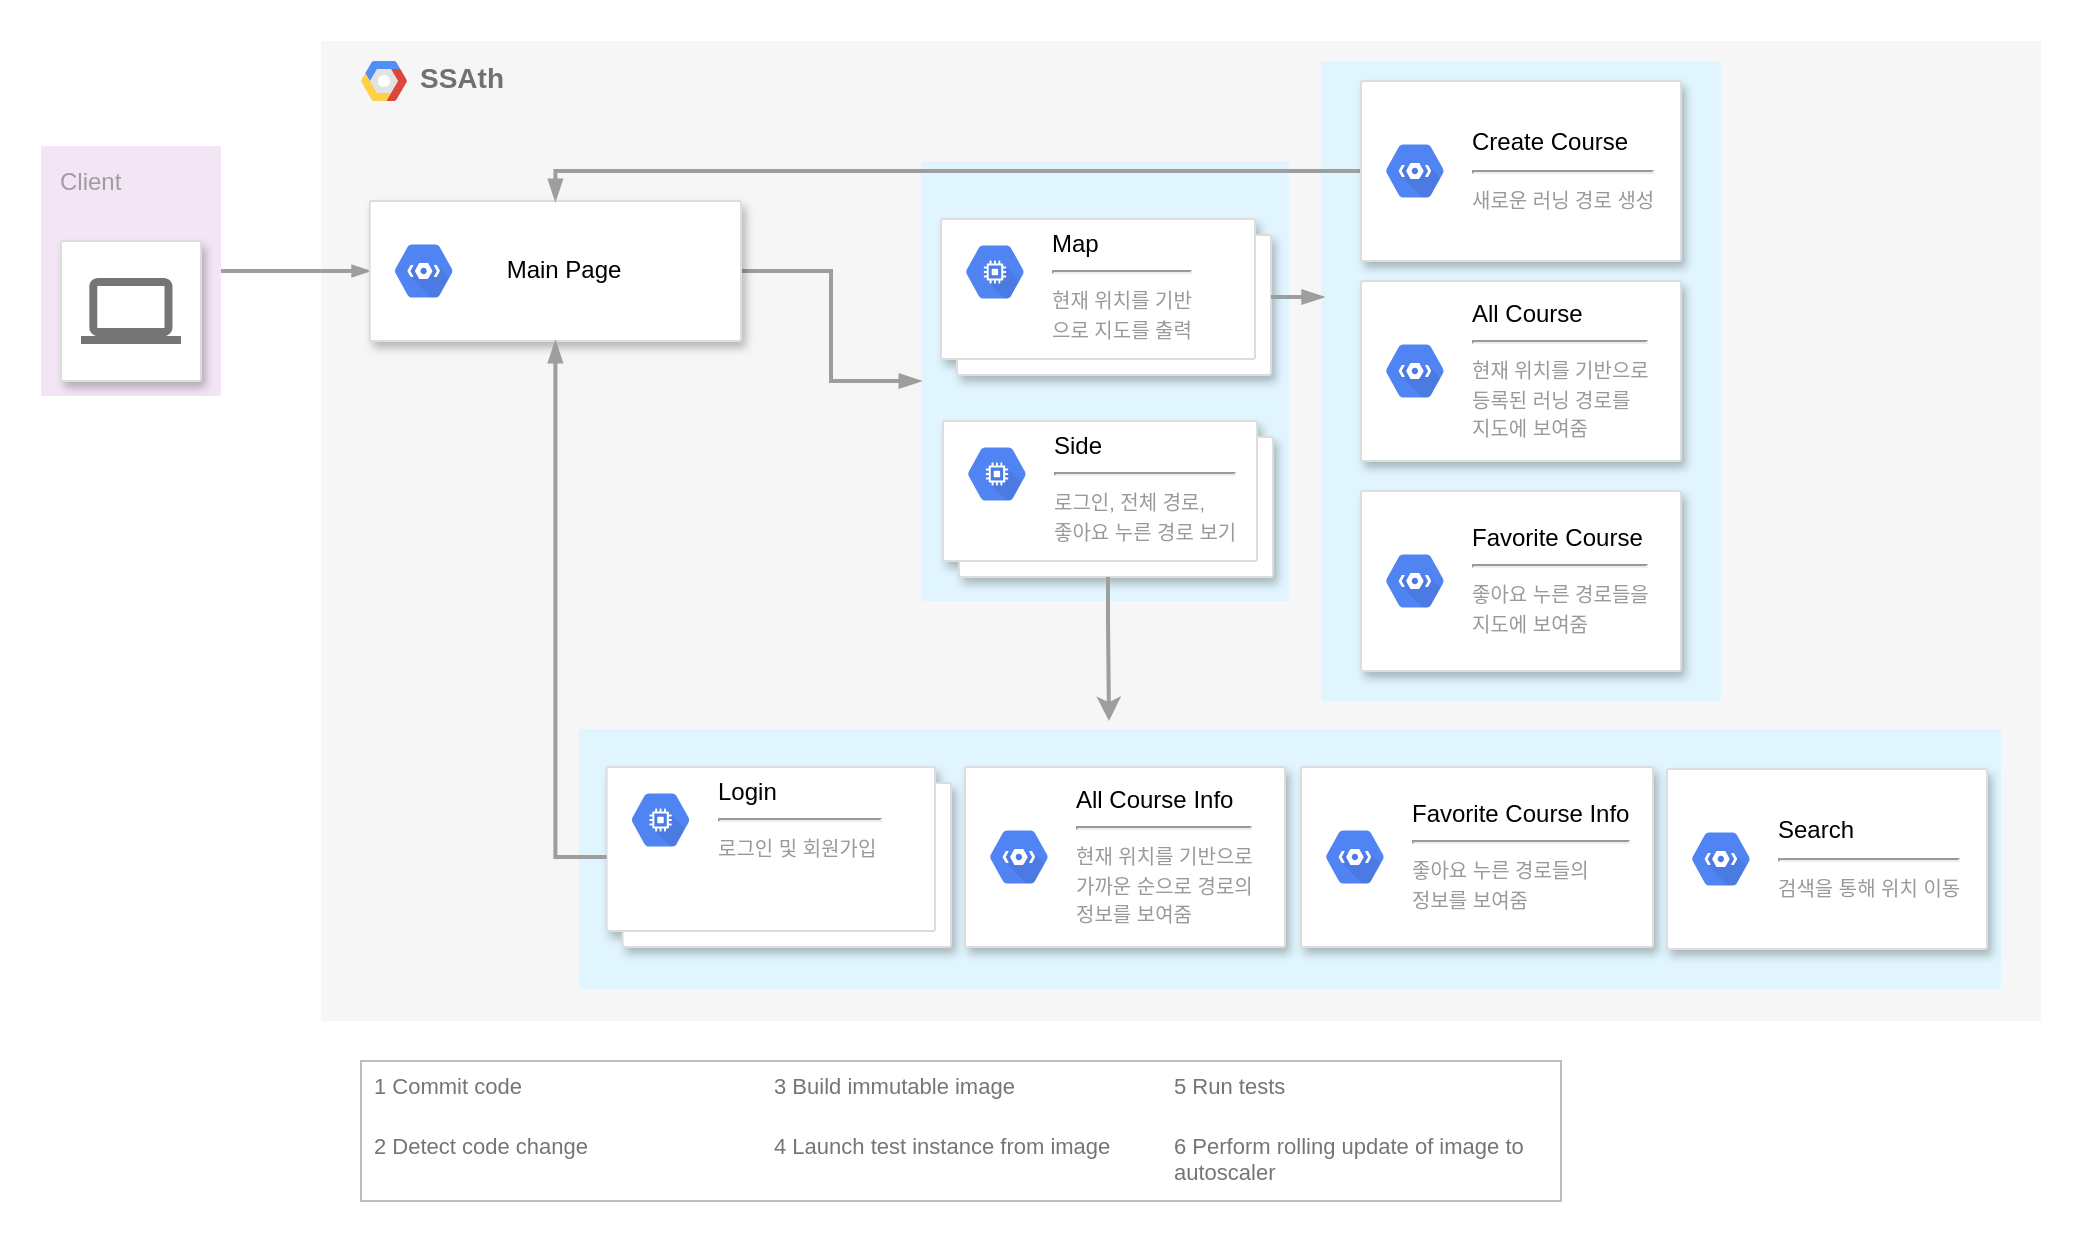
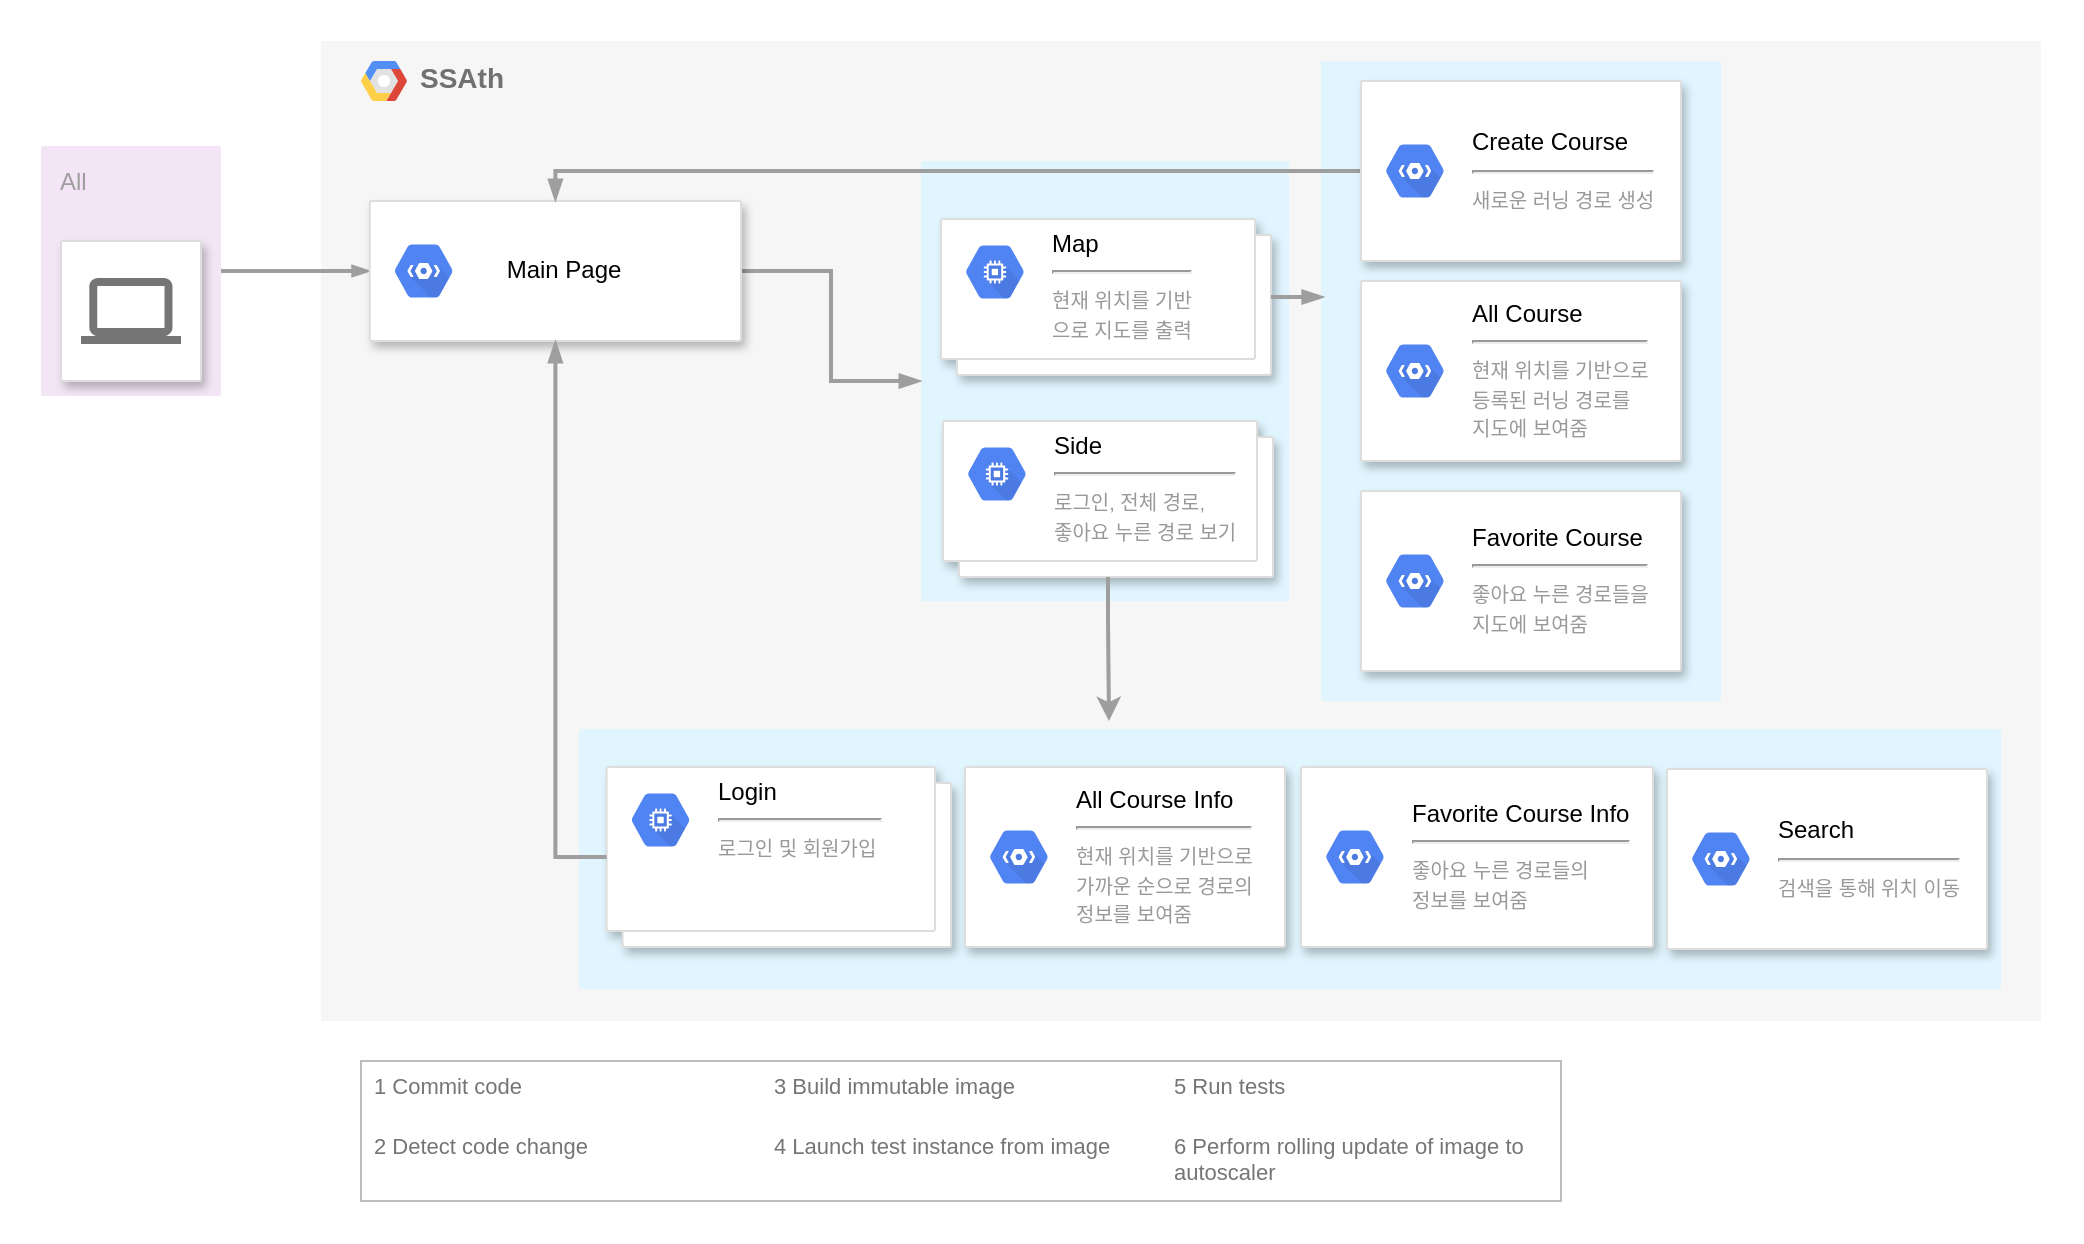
node "Client": label "Client" -> "All"
